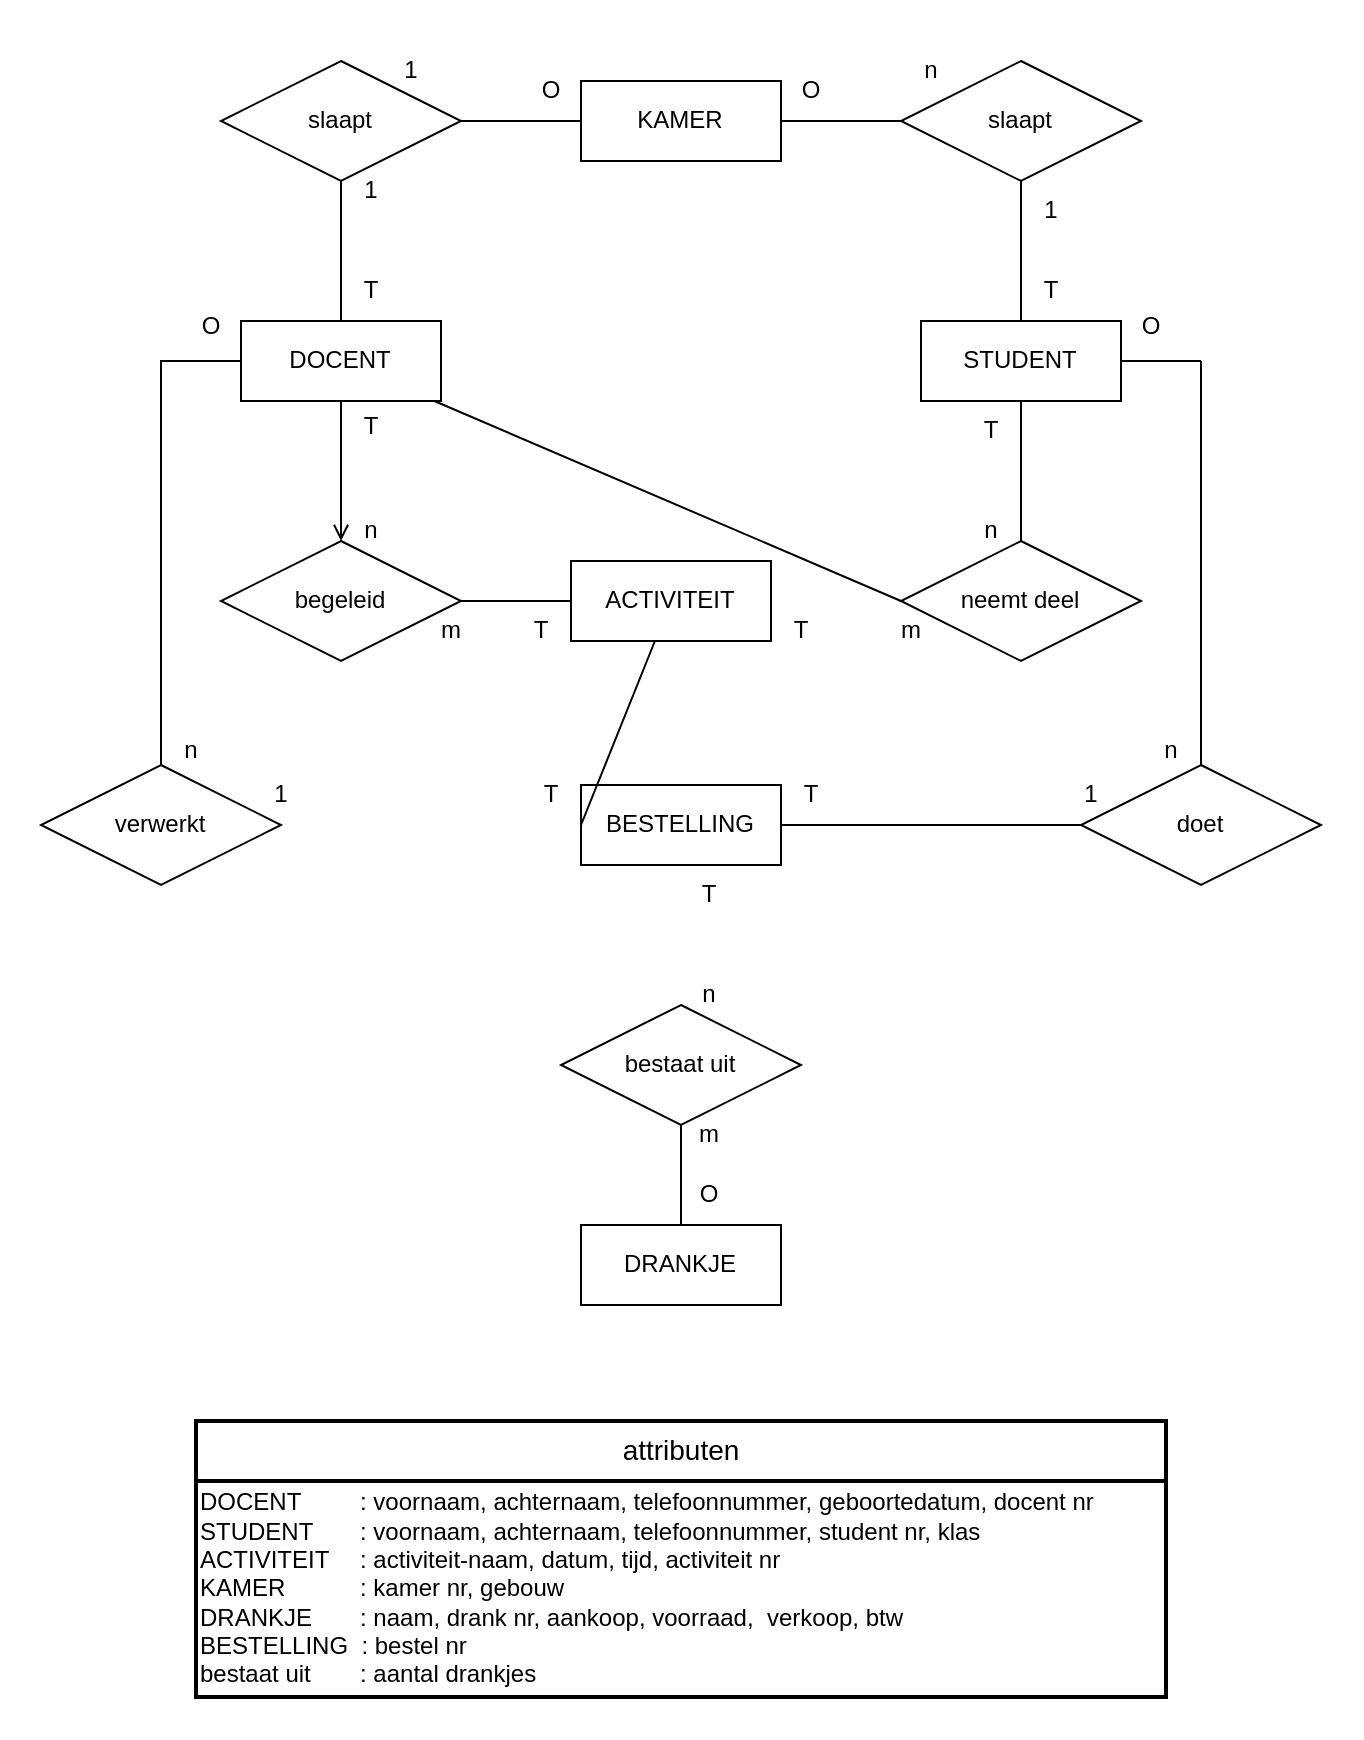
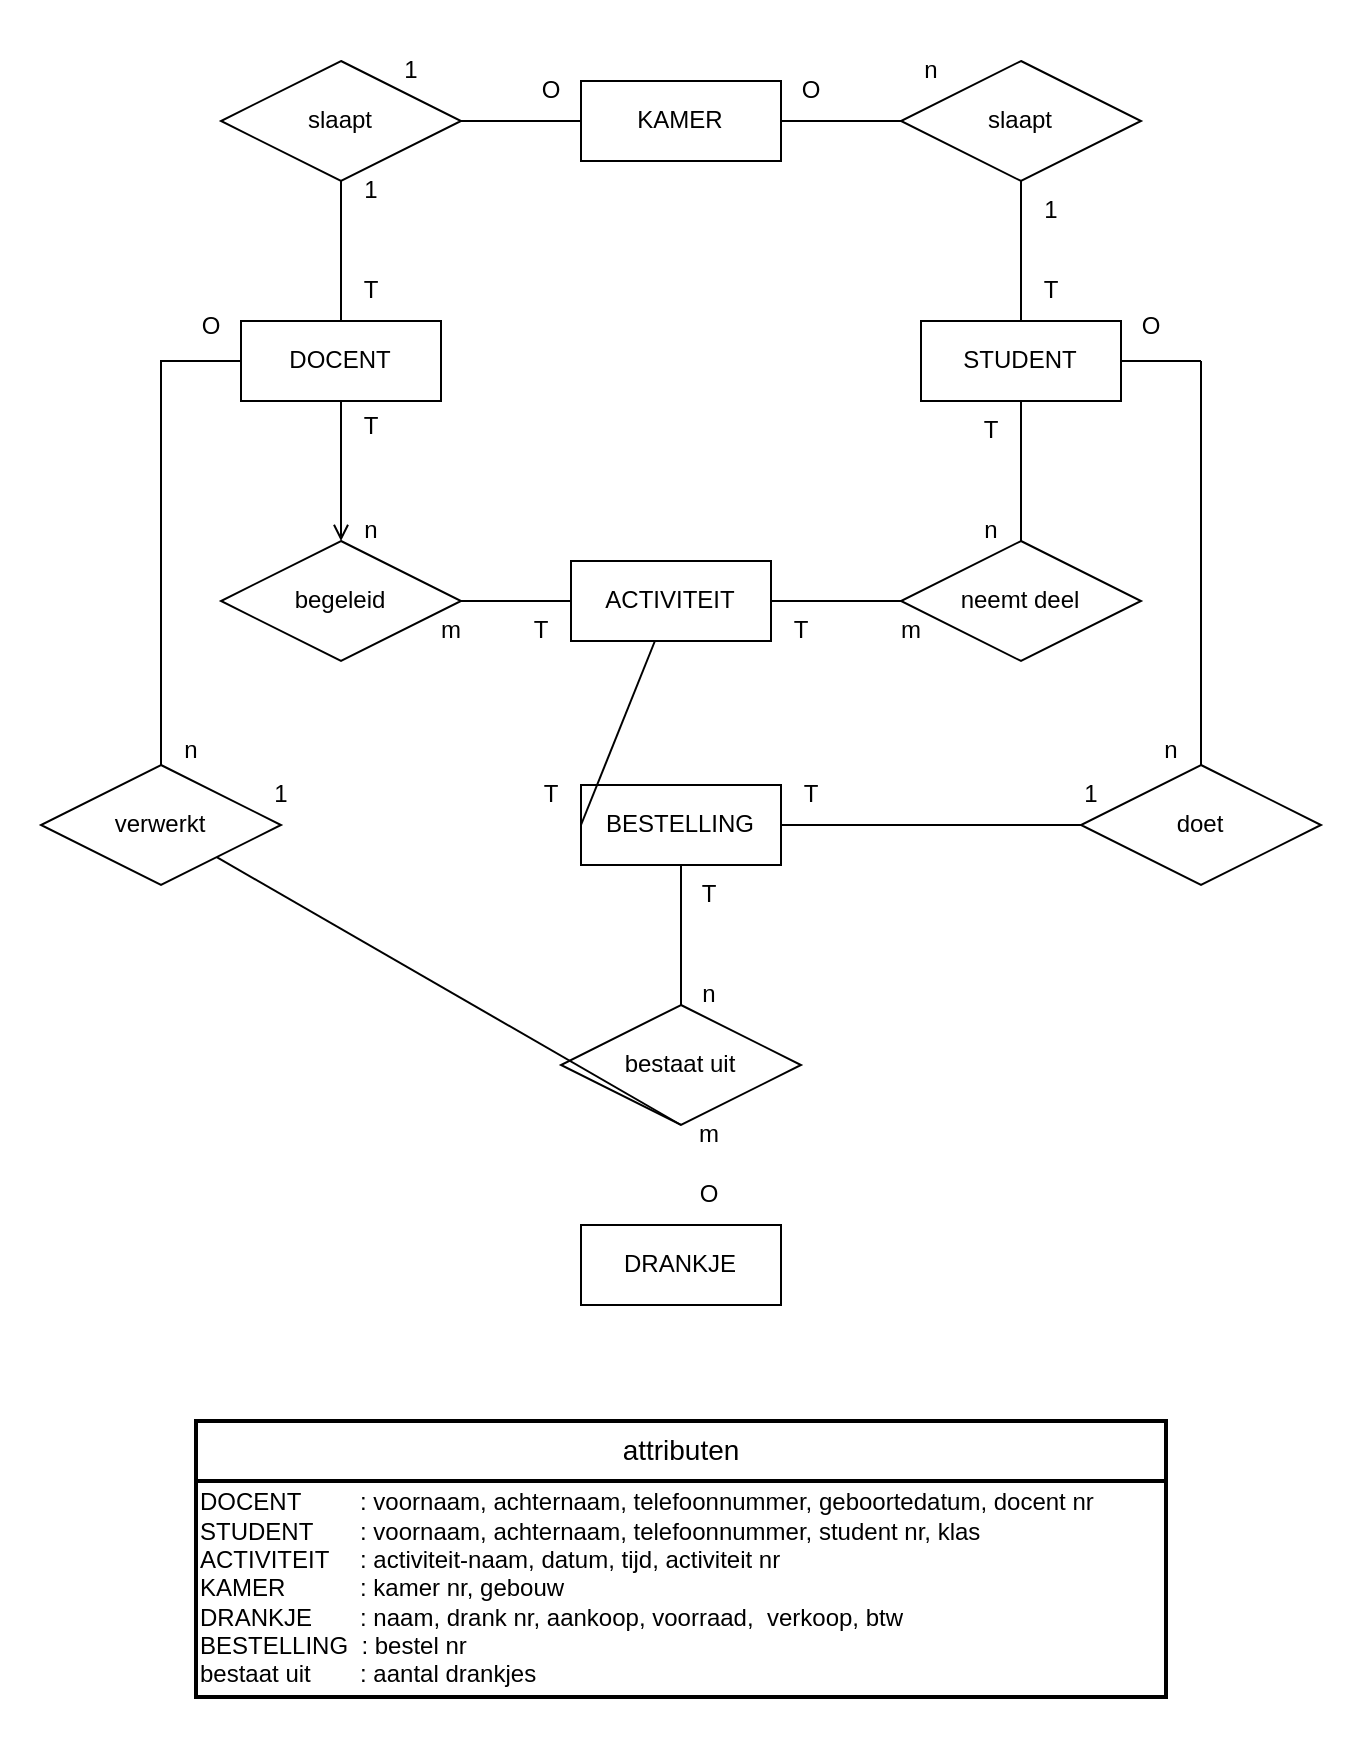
edge "DOCENT" -- "neemt deel": now "ACTIVITEIT" -- "neemt deel"
edge "BESTELLING" -- "bestaat uit": added
edge "bestaat uit" -- "DRANKJE": now "bestaat uit" -- "verwerkt"
